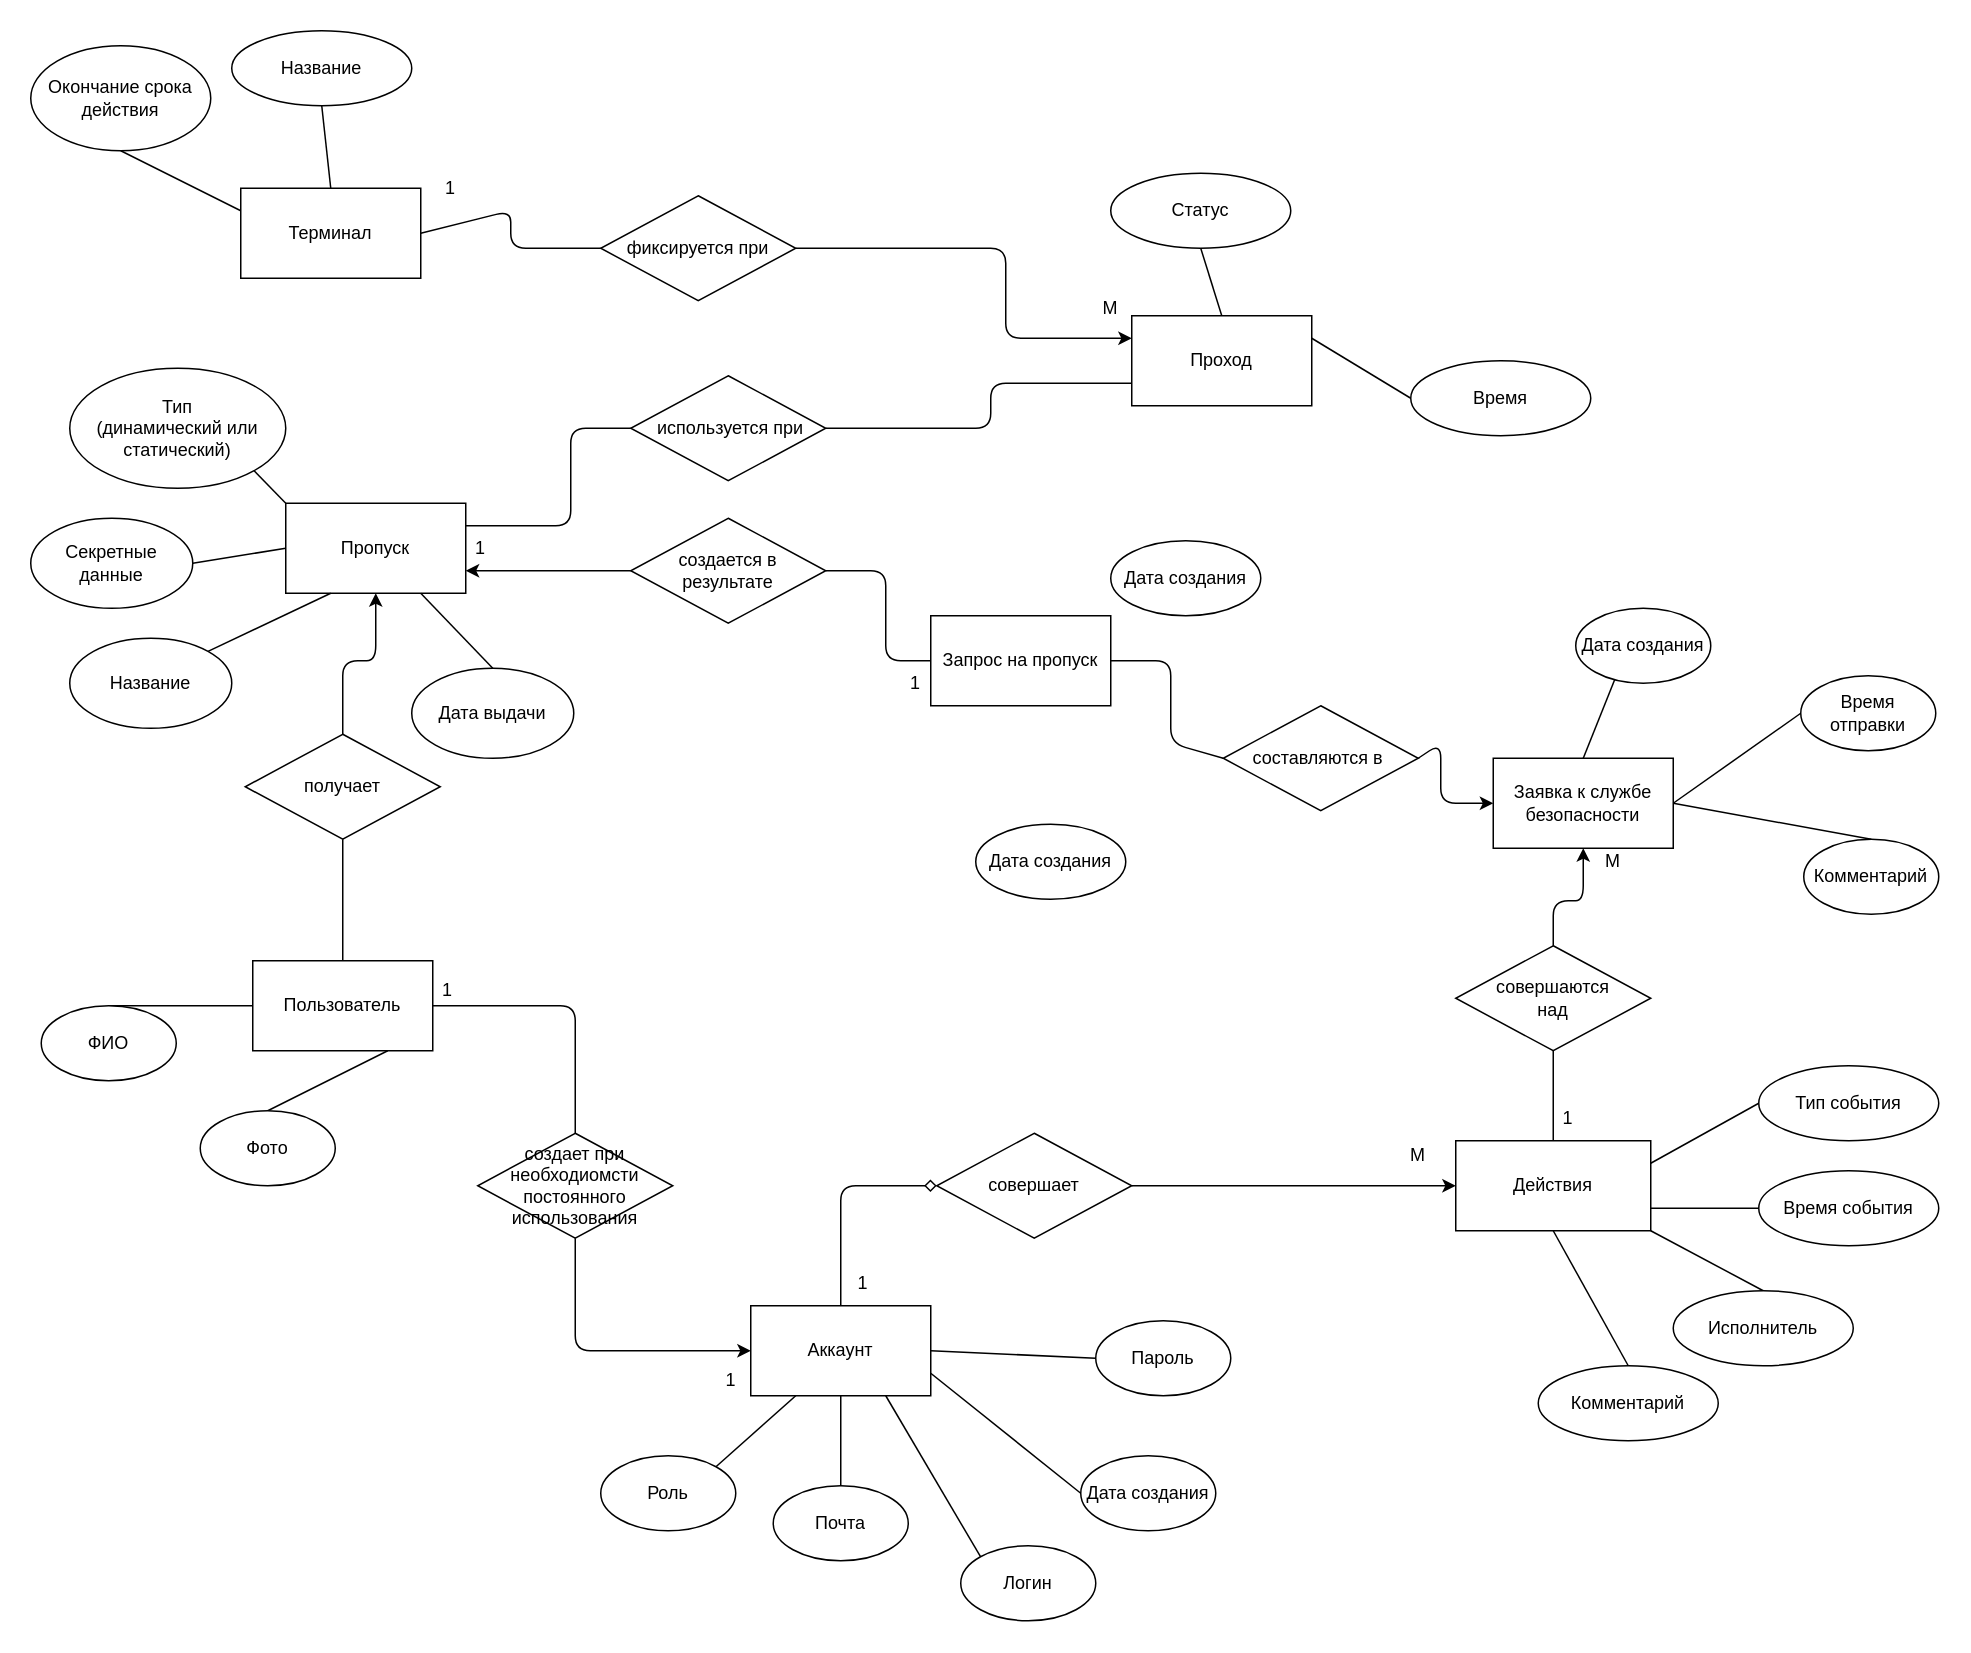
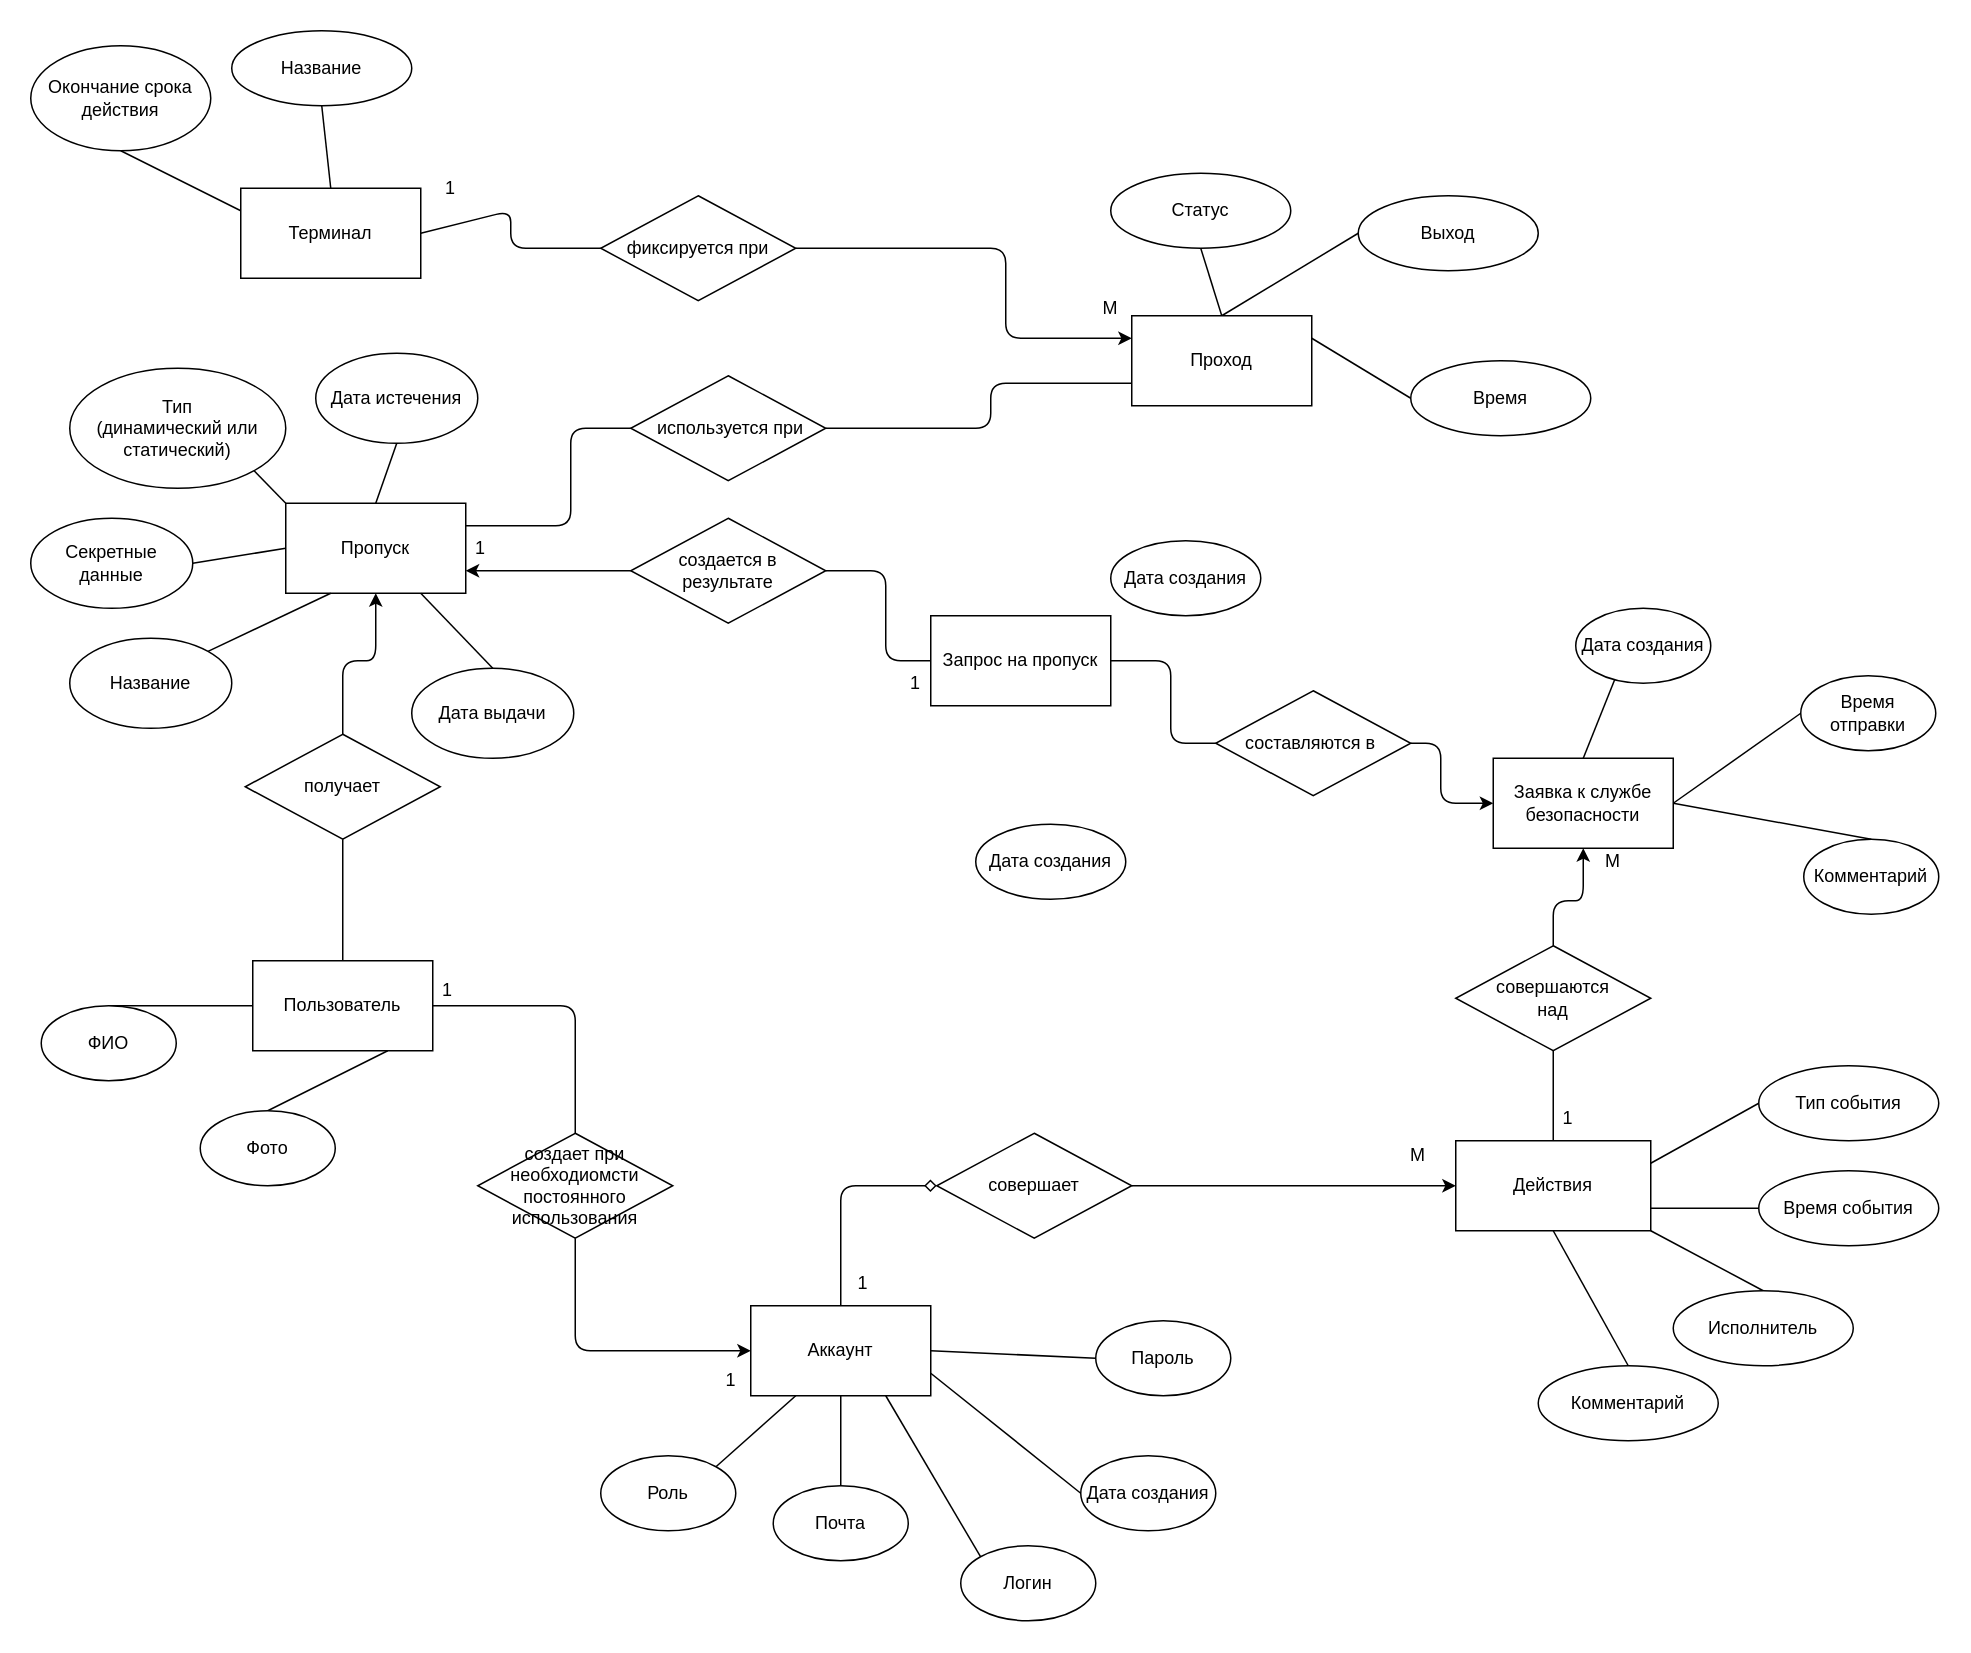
node "Выход": added
edge "Выход" -- "Проход": added
node "Дата истечения": added
edge "Дата истечения" -- "Пропуск": added
node "составляются в": moved (1321, 758) -> (1313, 743)
